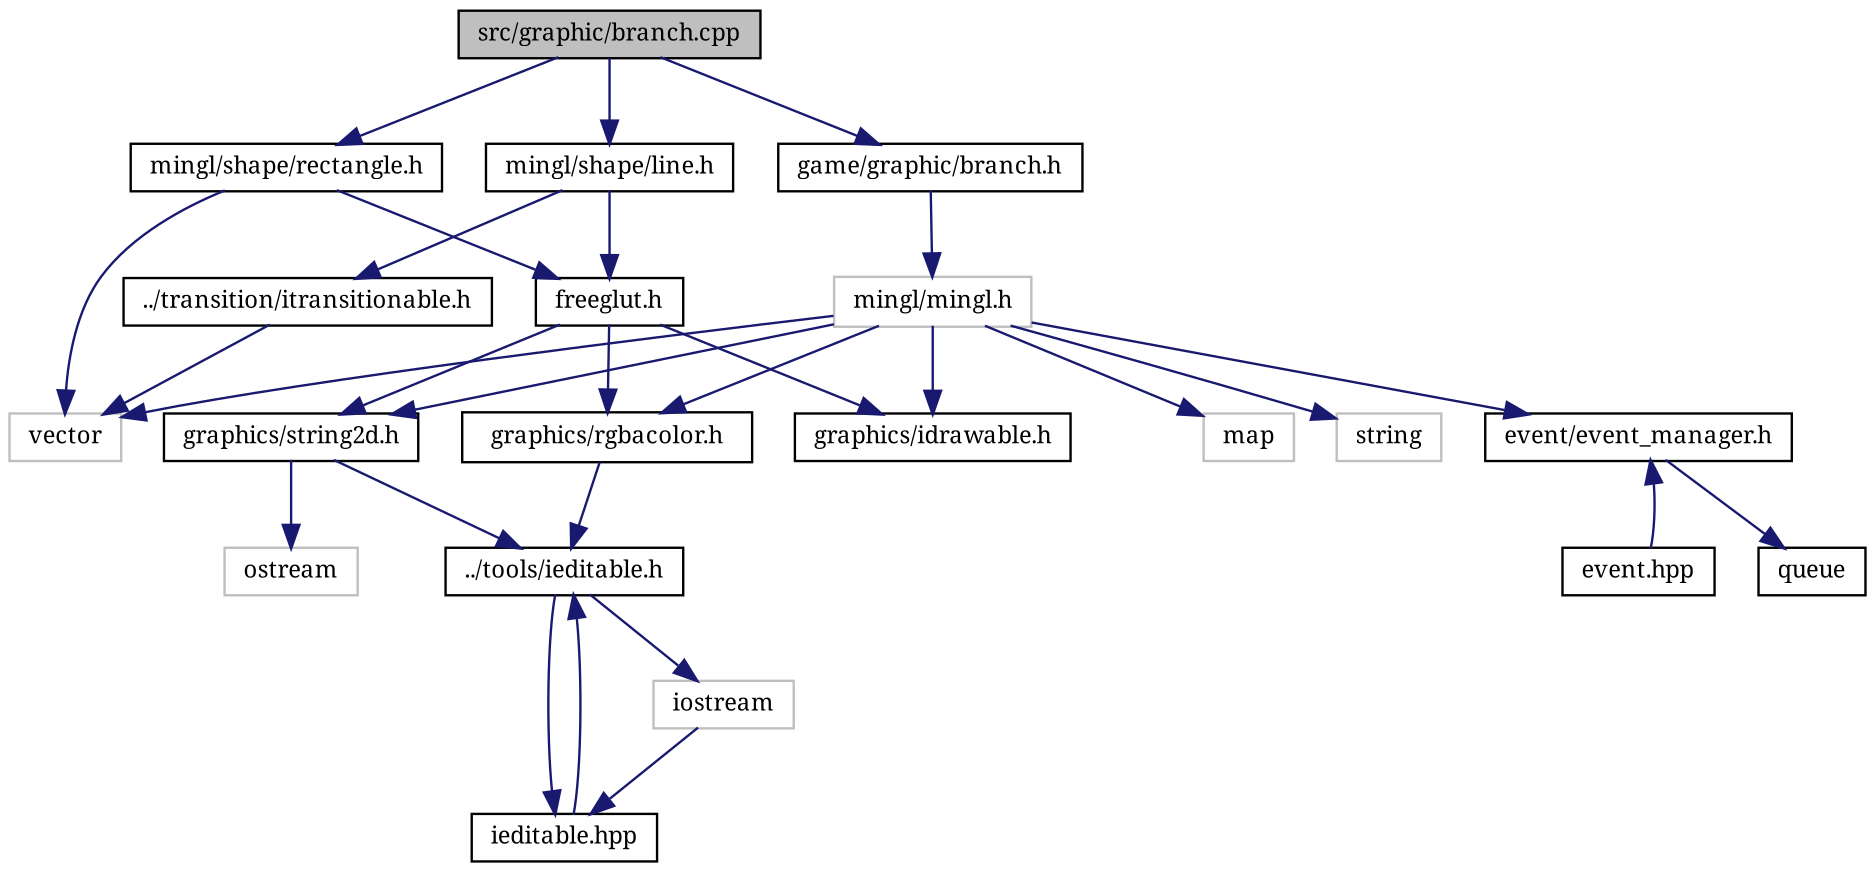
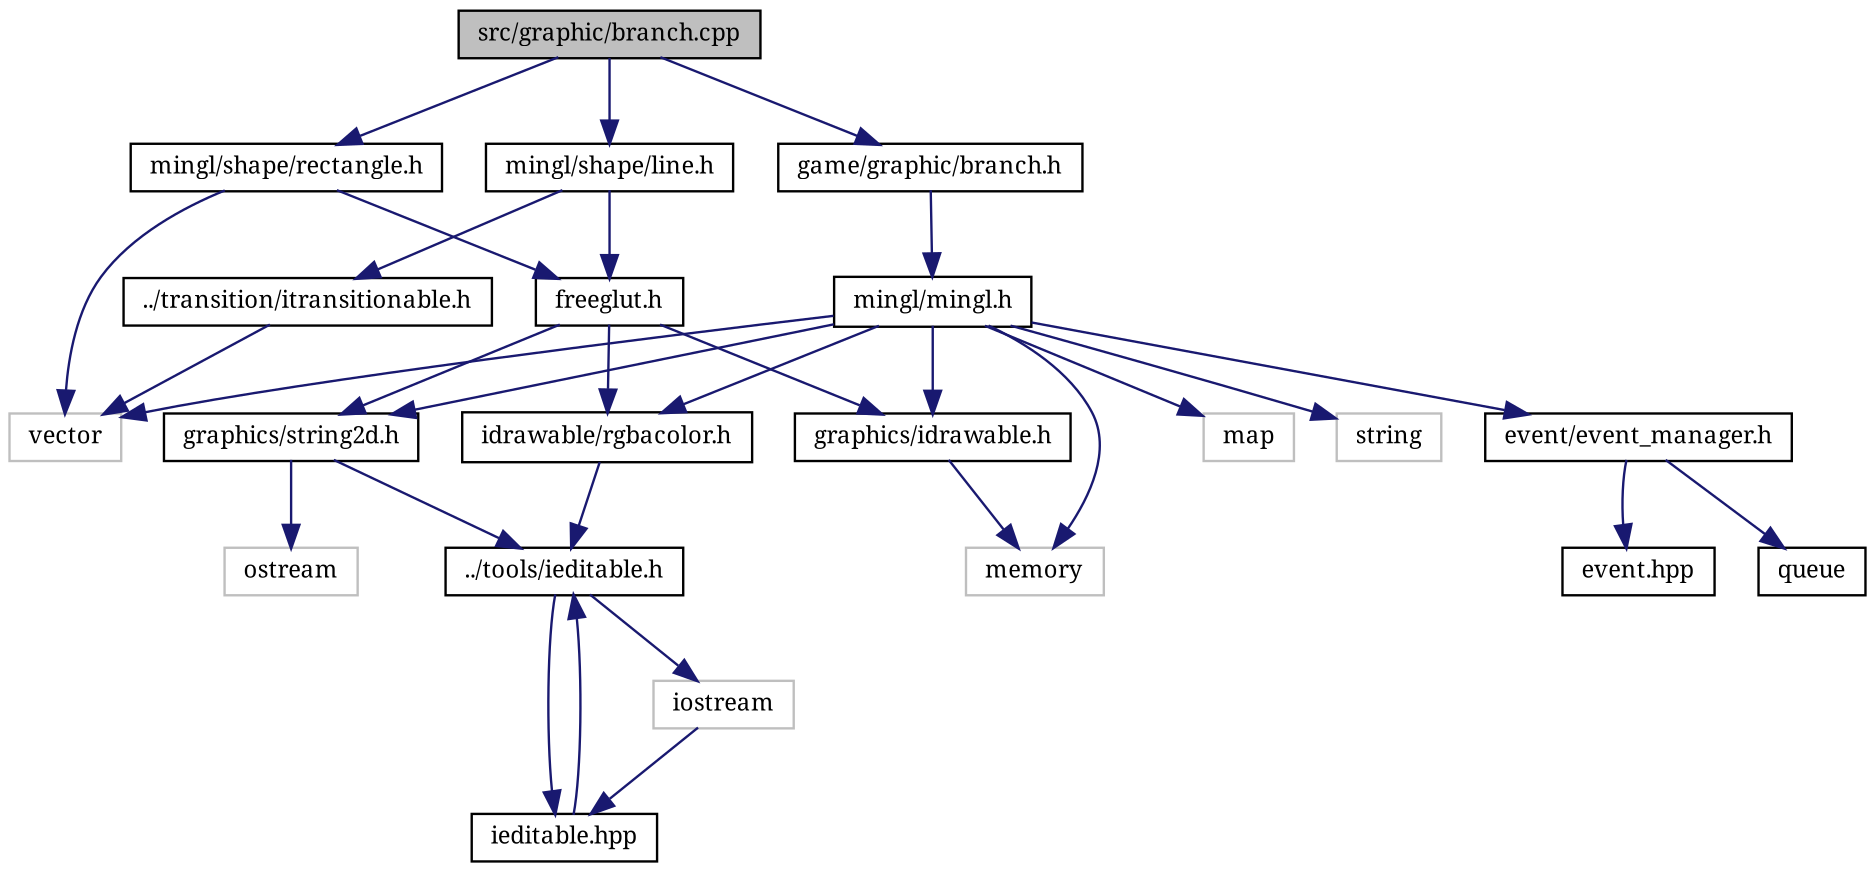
node "mingl/mingl.h": color grey75 -> black
node "graphics/rgbacolor.h": label "graphics/rgbacolor.h" -> "idrawable/rgbacolor.h"
edge "event.hpp" -> "event/event_manager.h": reversed
node "memory": added
